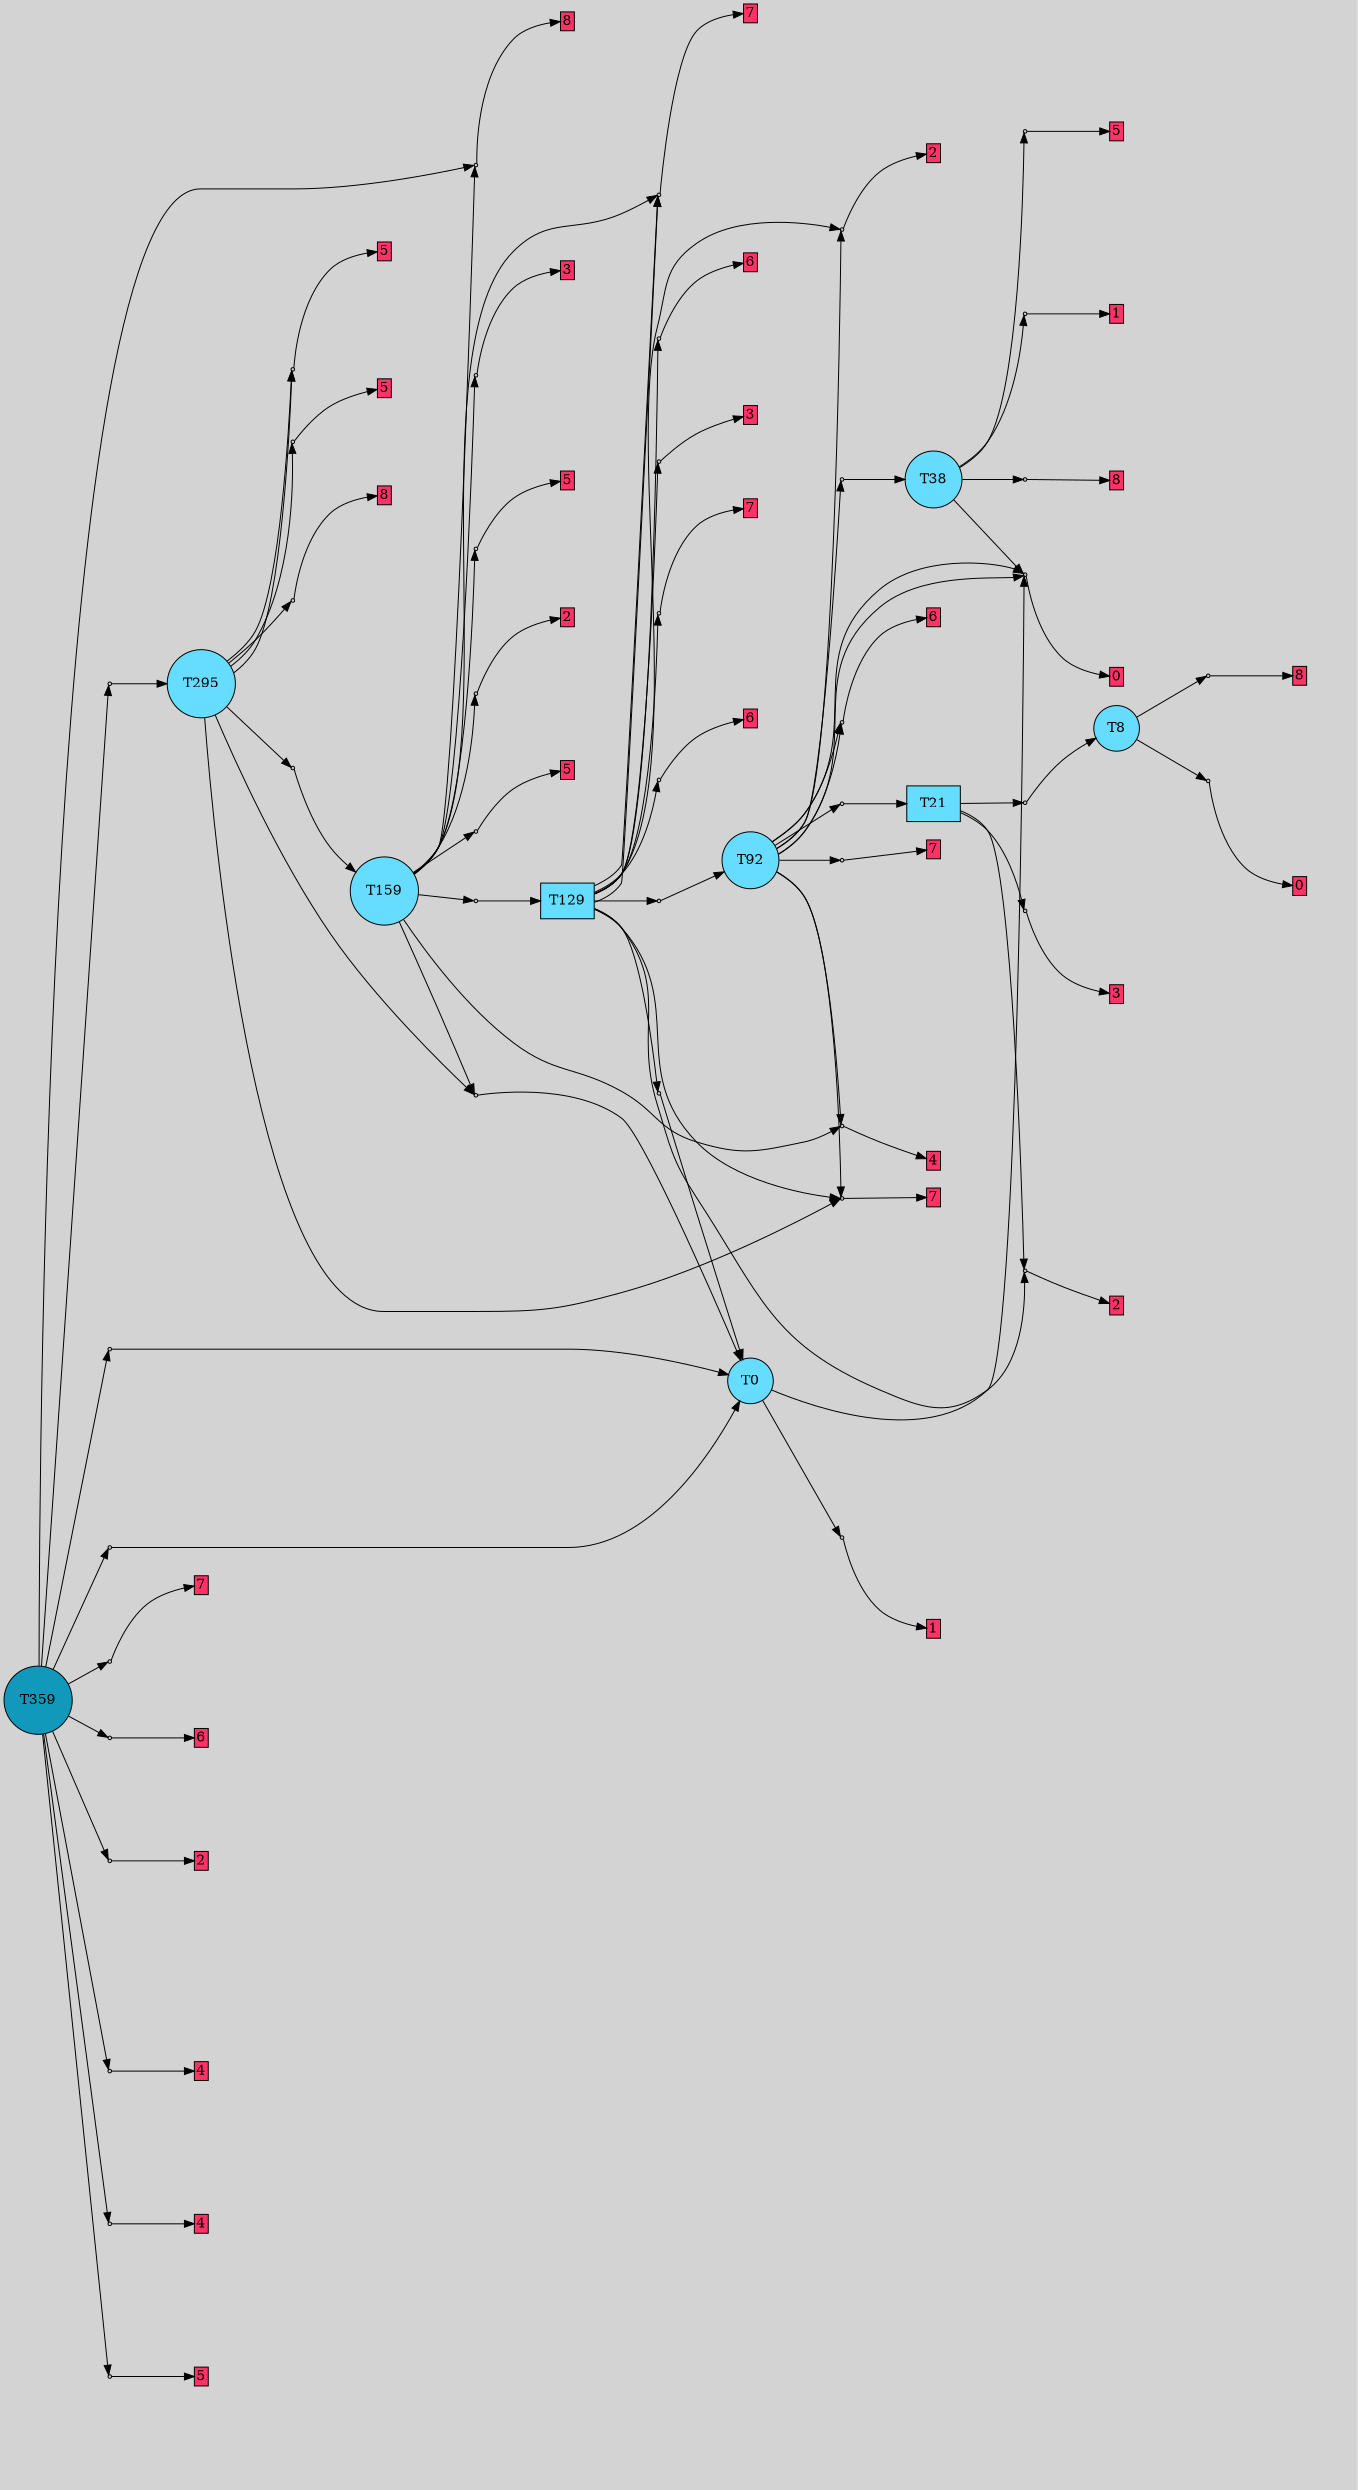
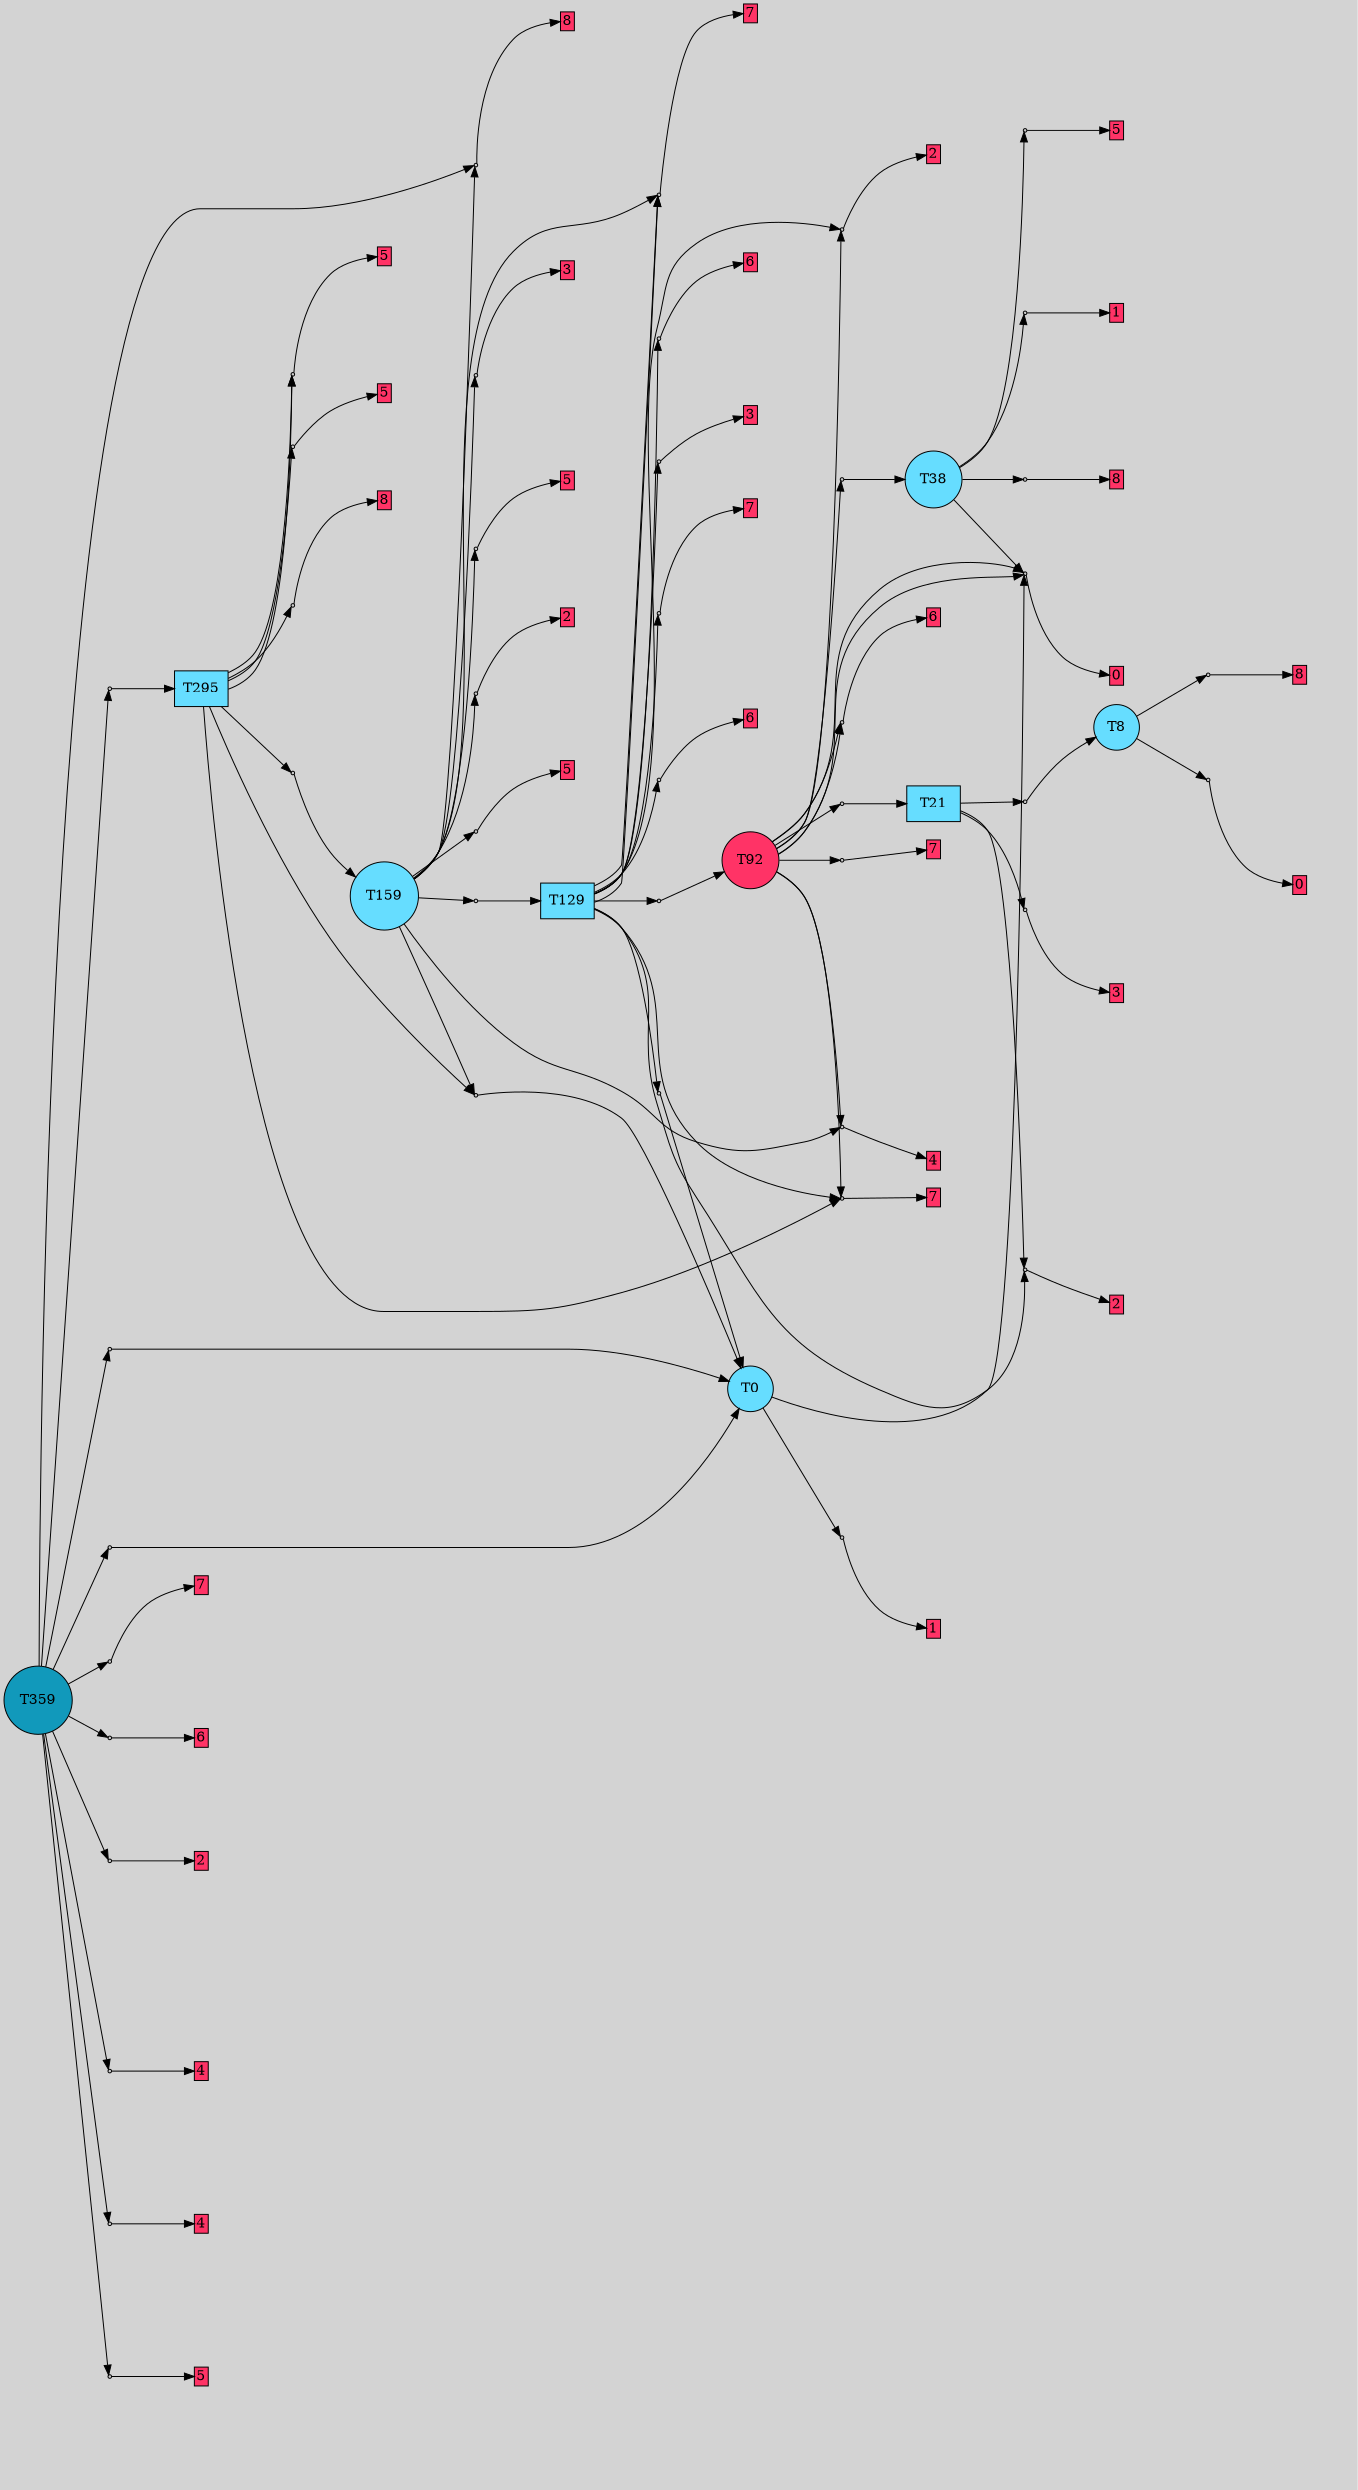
node "T295": shape circle -> box
node "T92": fillcolor #66ddff -> #ff3366
